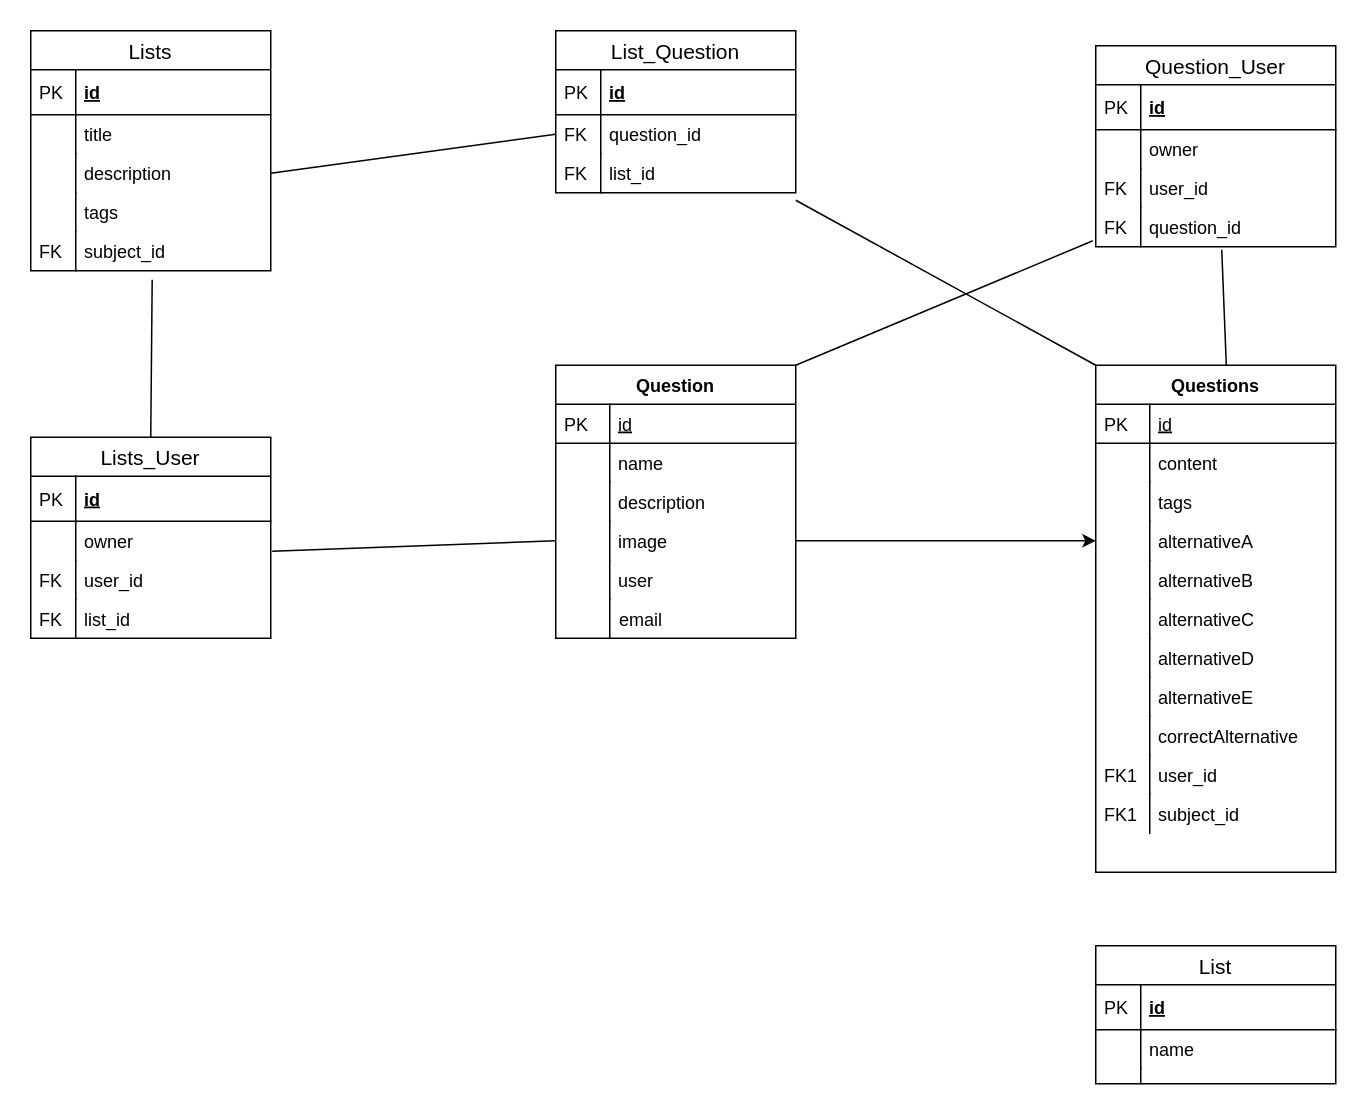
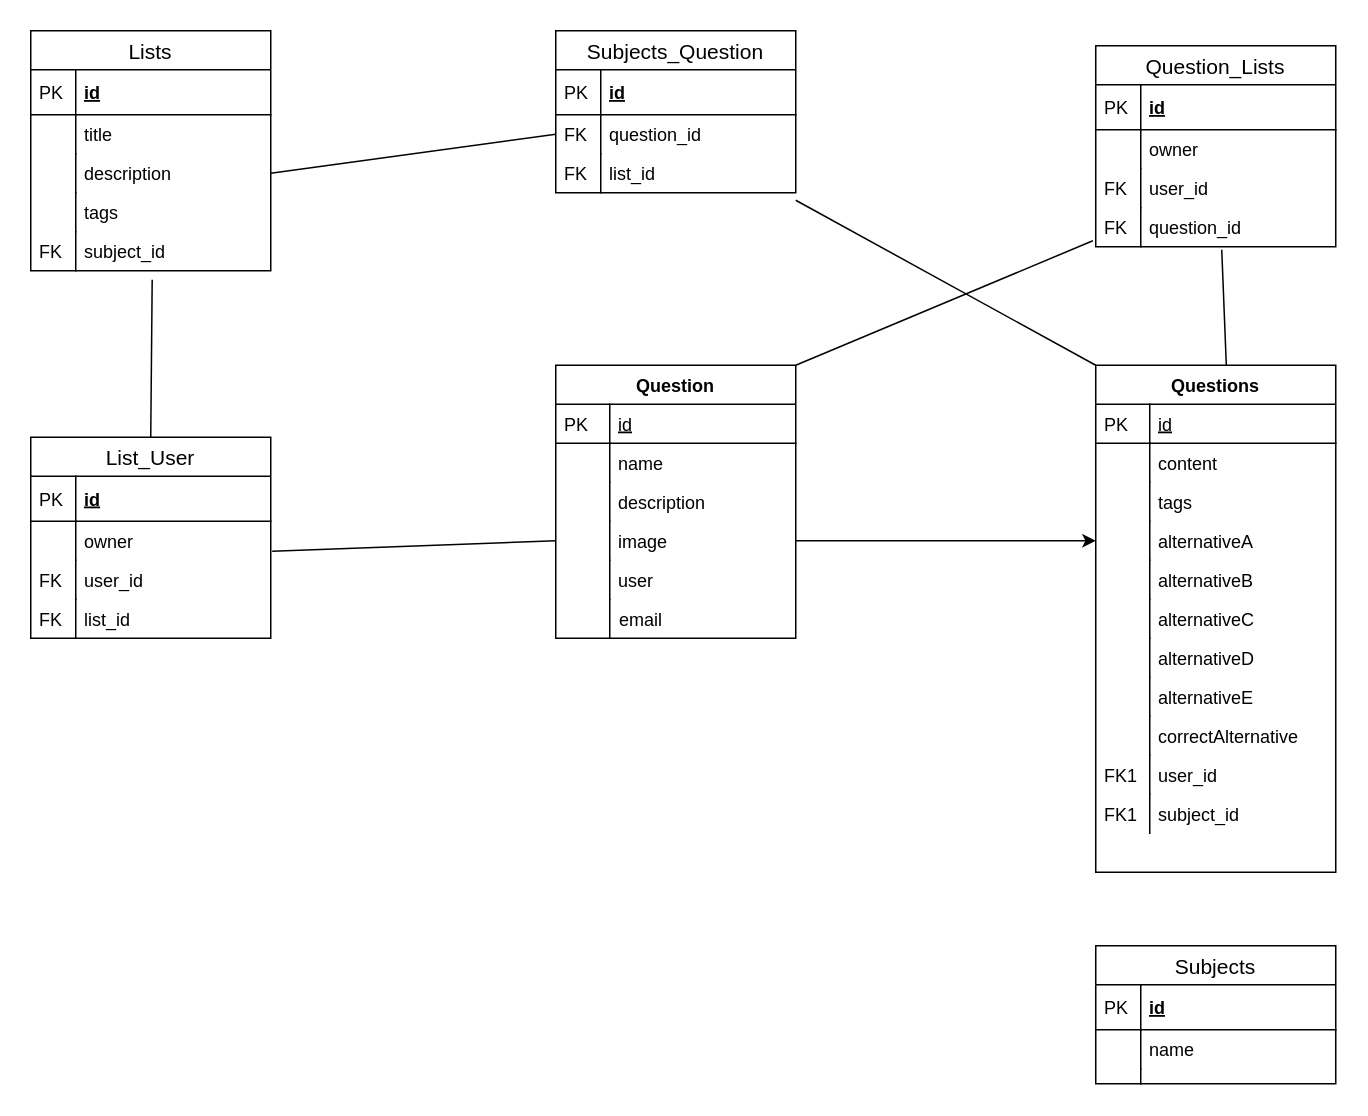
node "List_Question": label "List_Question" -> "Subjects_Question"
node "Question_User": label "Question_User" -> "Question_Lists"
node "Lists_User": label "Lists_User" -> "List_User"
node "List": label "List" -> "Subjects"
